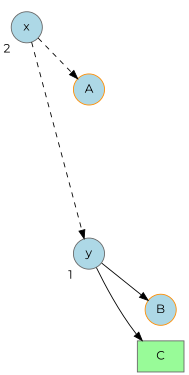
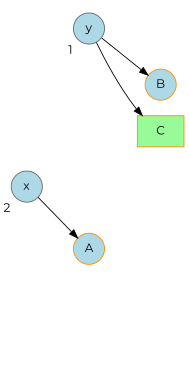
edge "x 2" -> "A": style dashed -> solid
edge "x 2" -> "y 1": removed
node "C": color gray40 -> darkorange
